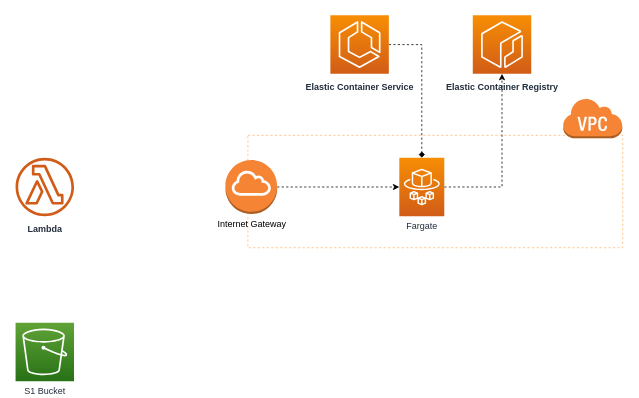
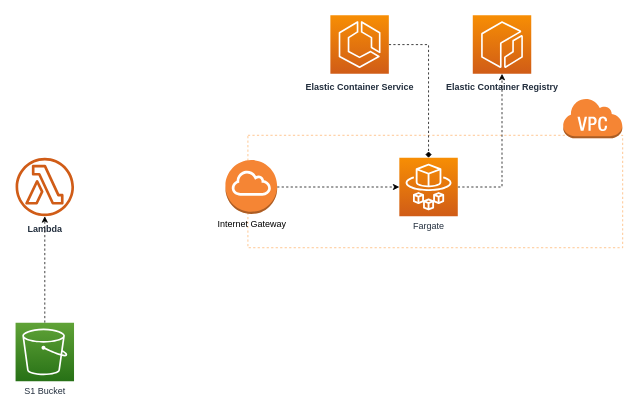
node "Fargate": size 45x59 -> 59x59
edge "S1 Bucket" -> "Lambda": added
